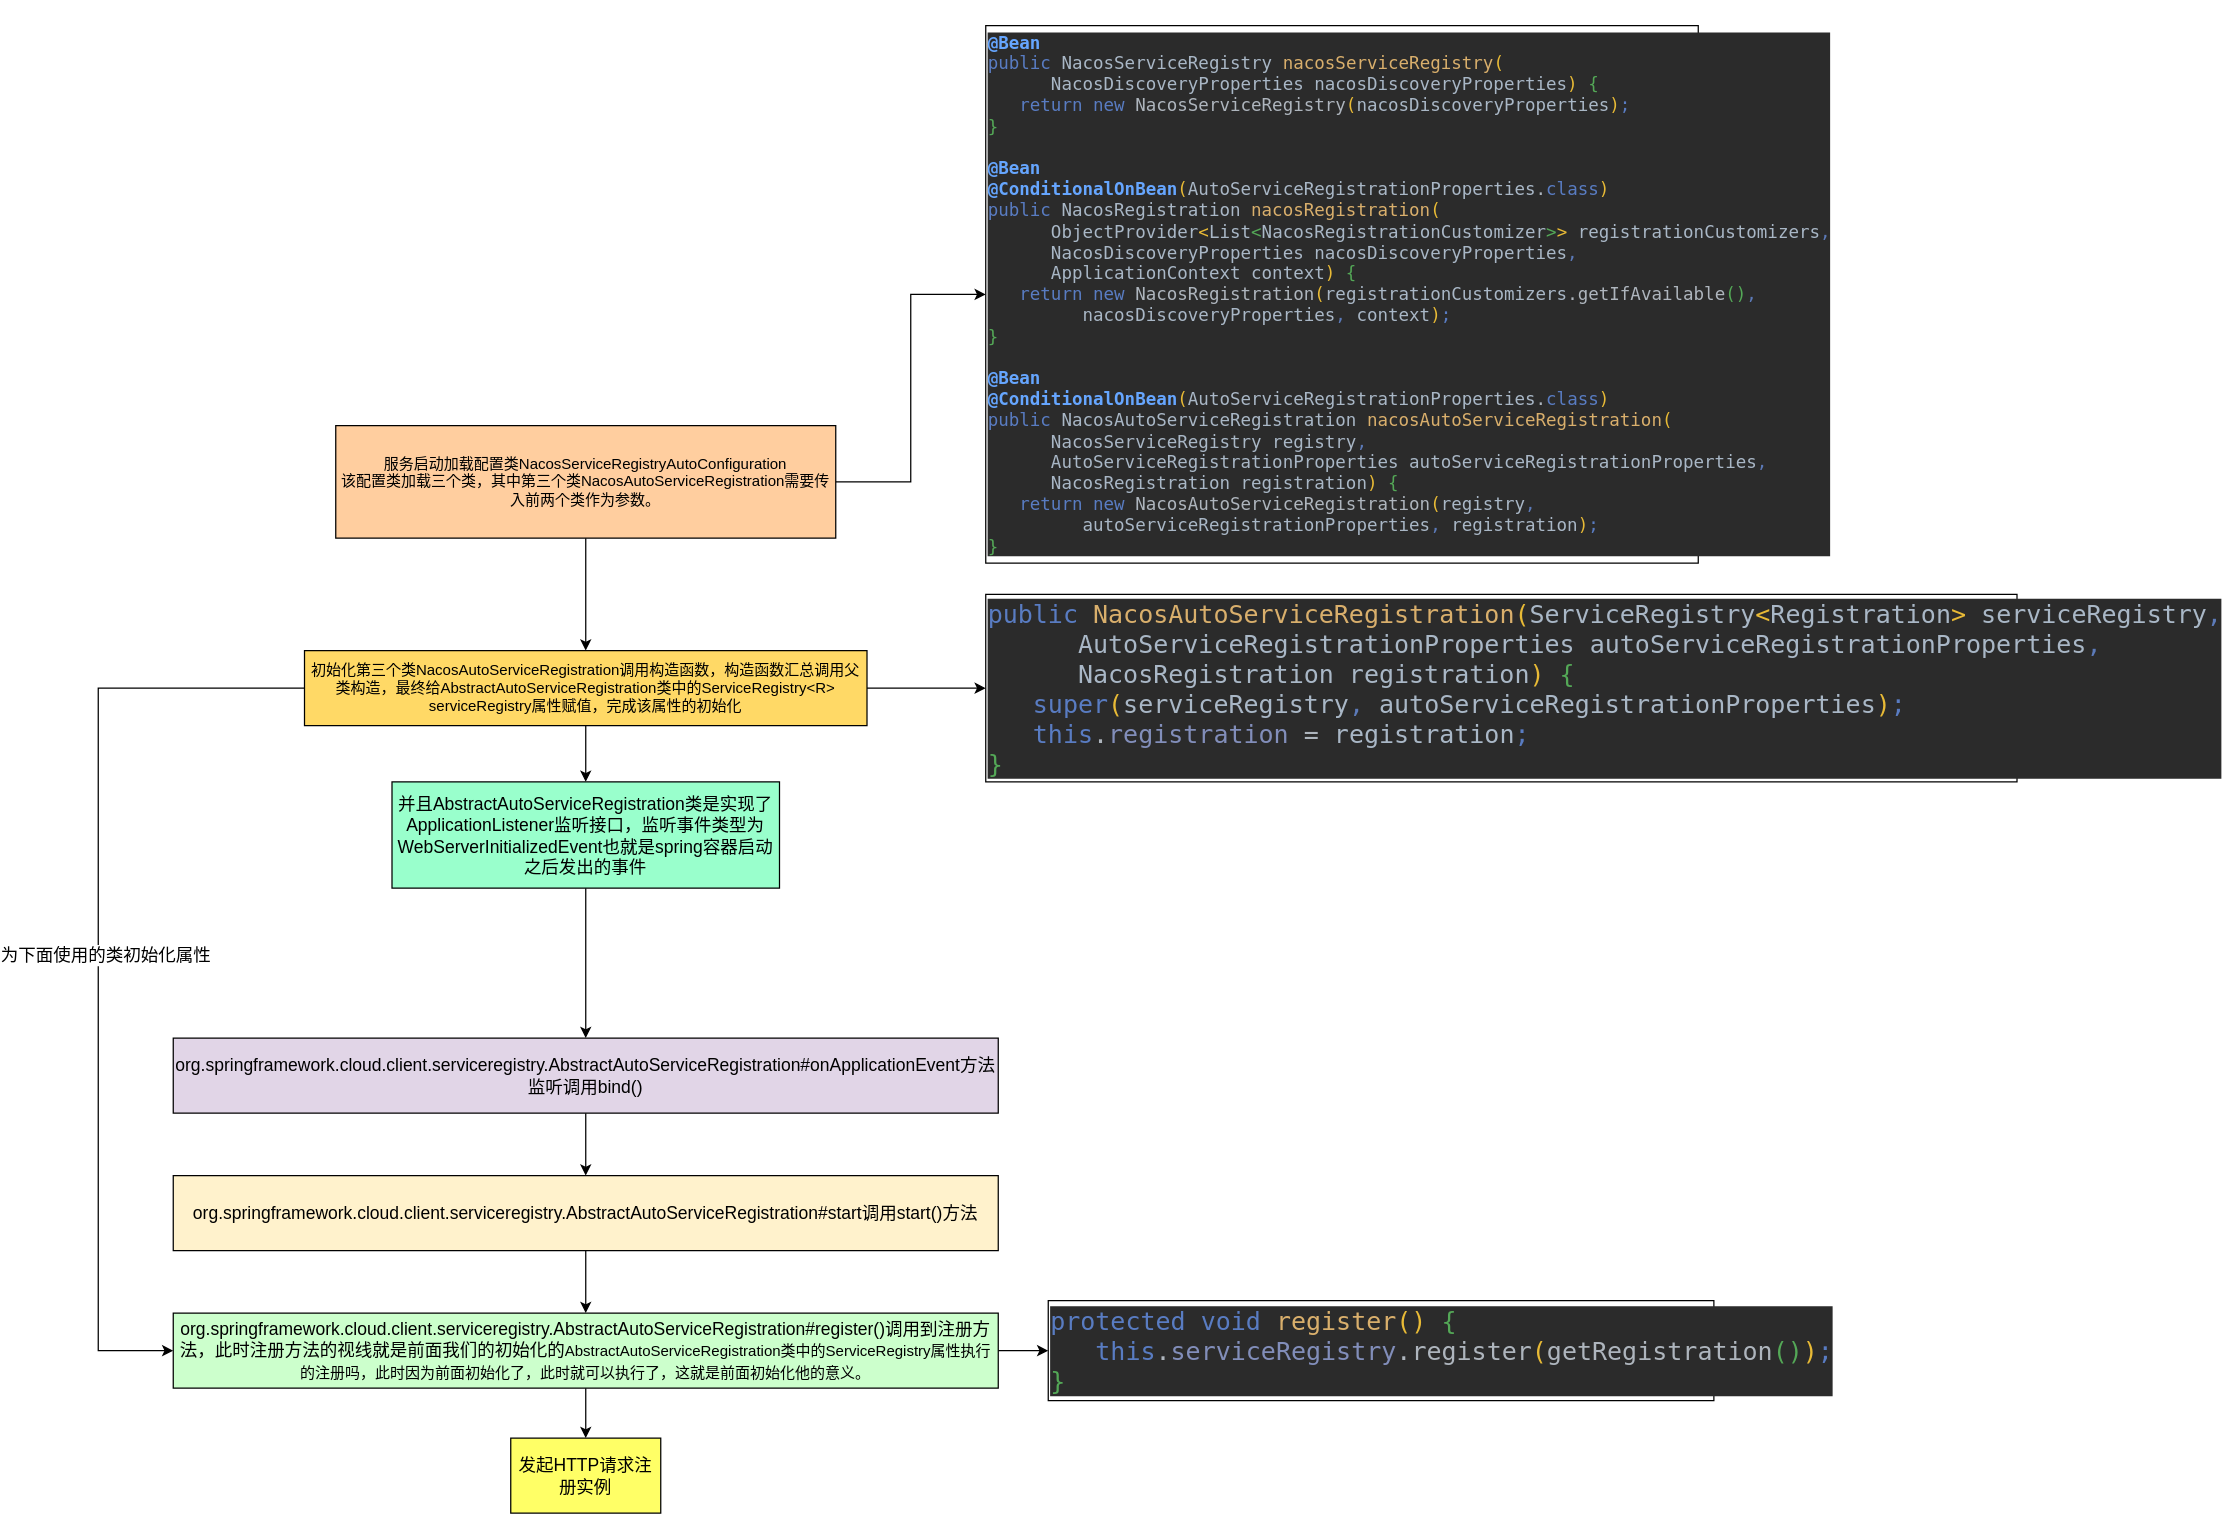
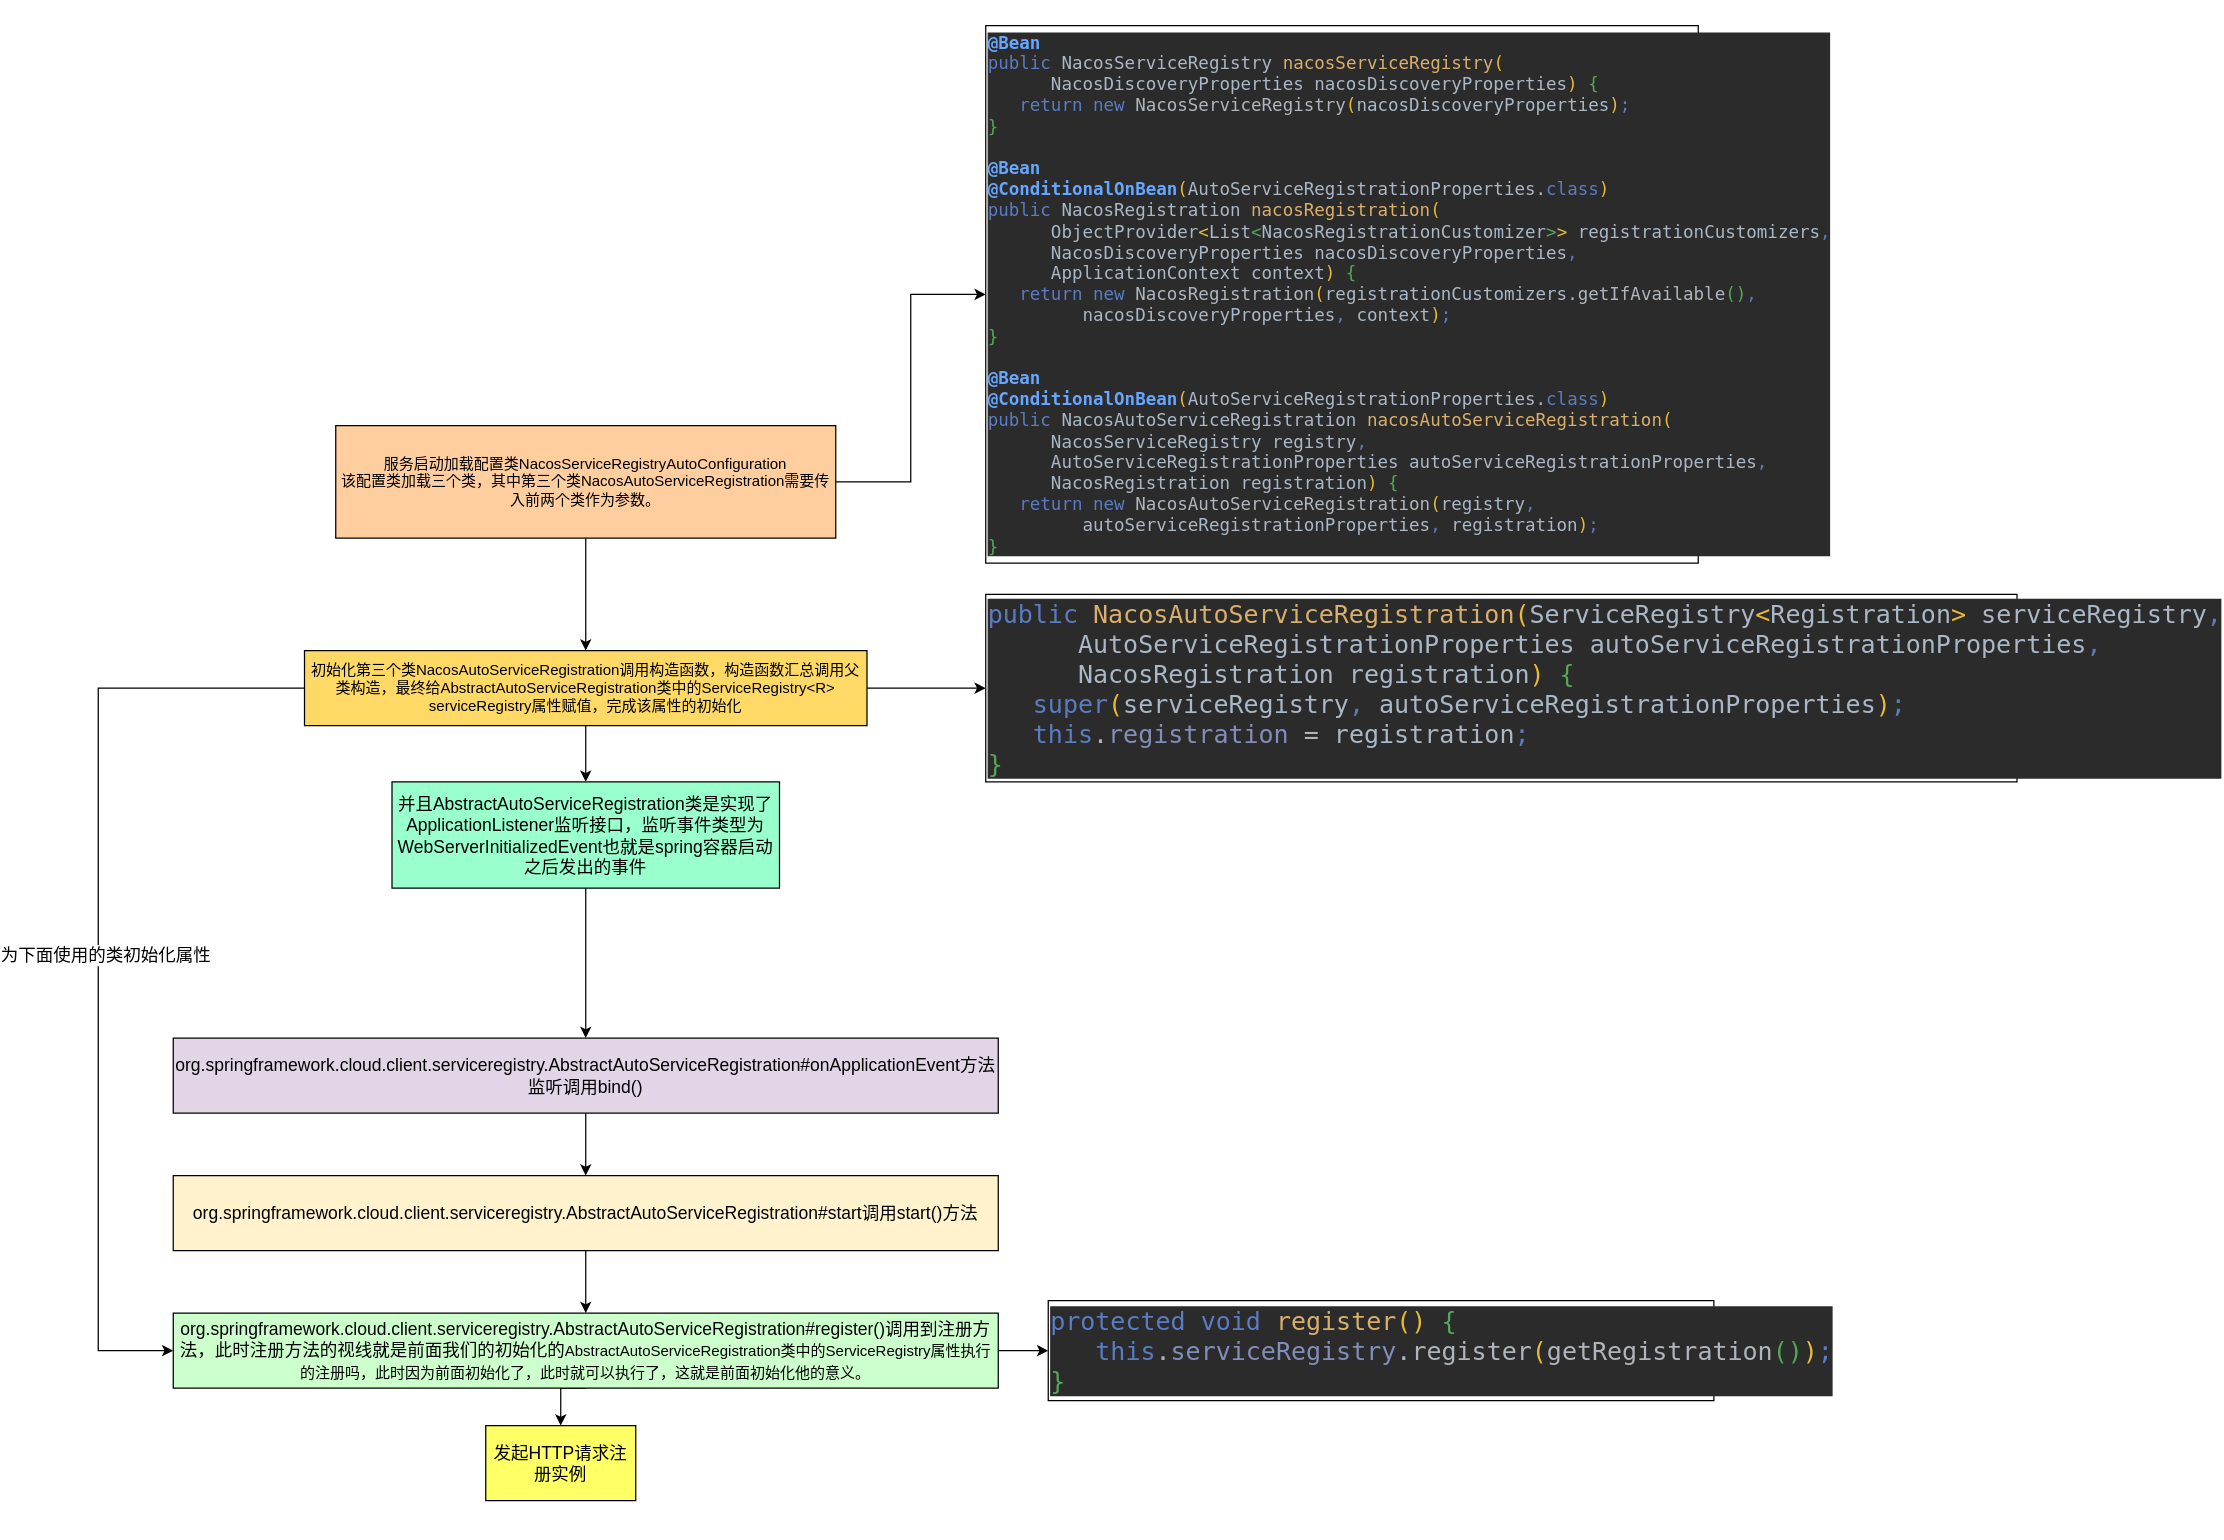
node "发起HTTP请求注册实例": moved (586, 1476) -> (561, 1463)
